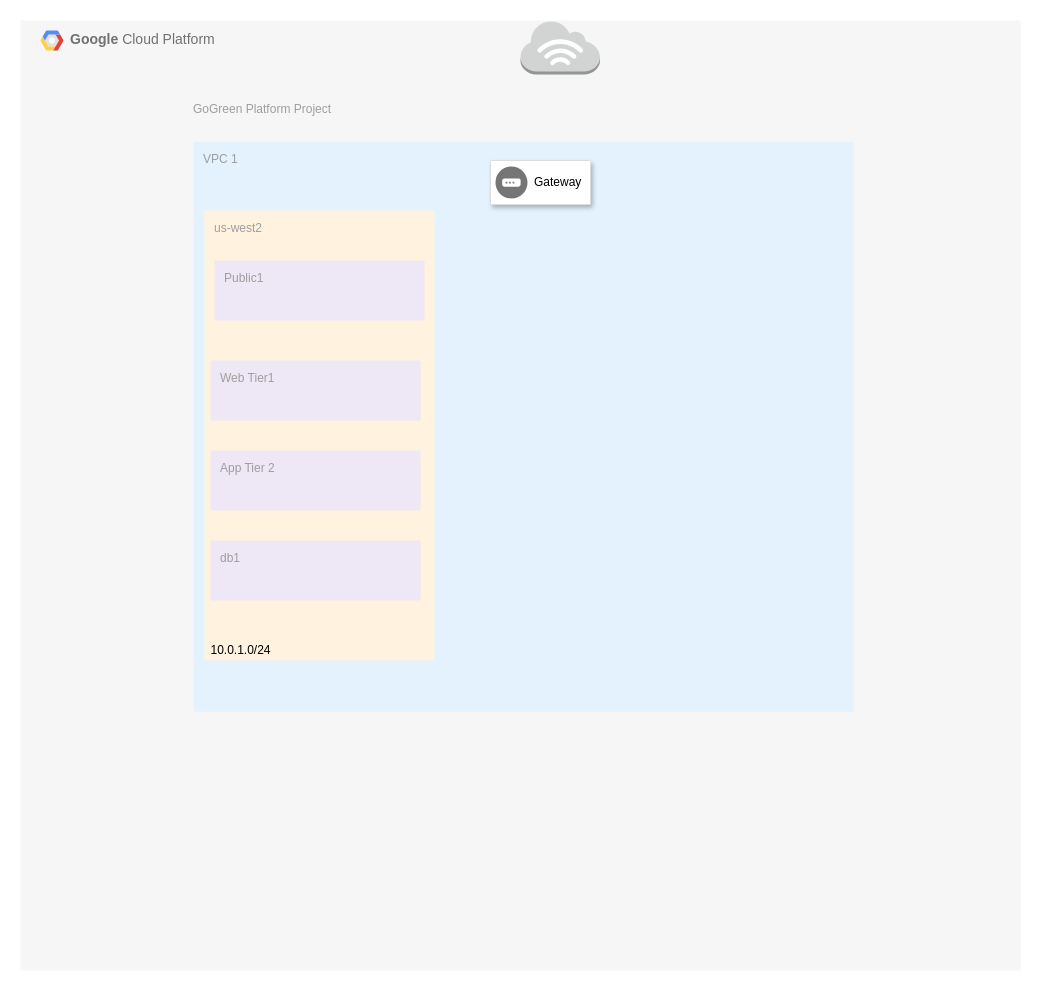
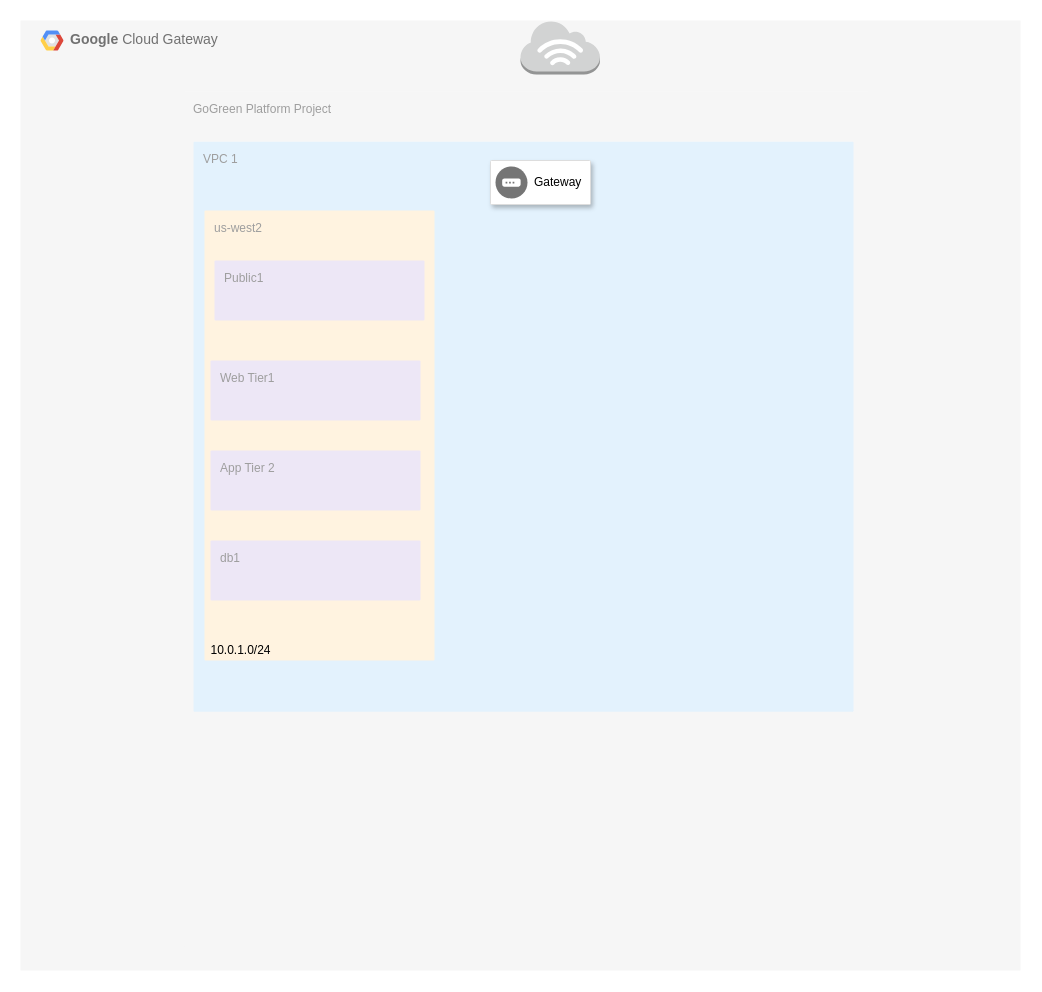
node "Google Cloud Platform": label "Google Cloud Platform" -> "Google Cloud Gateway"
